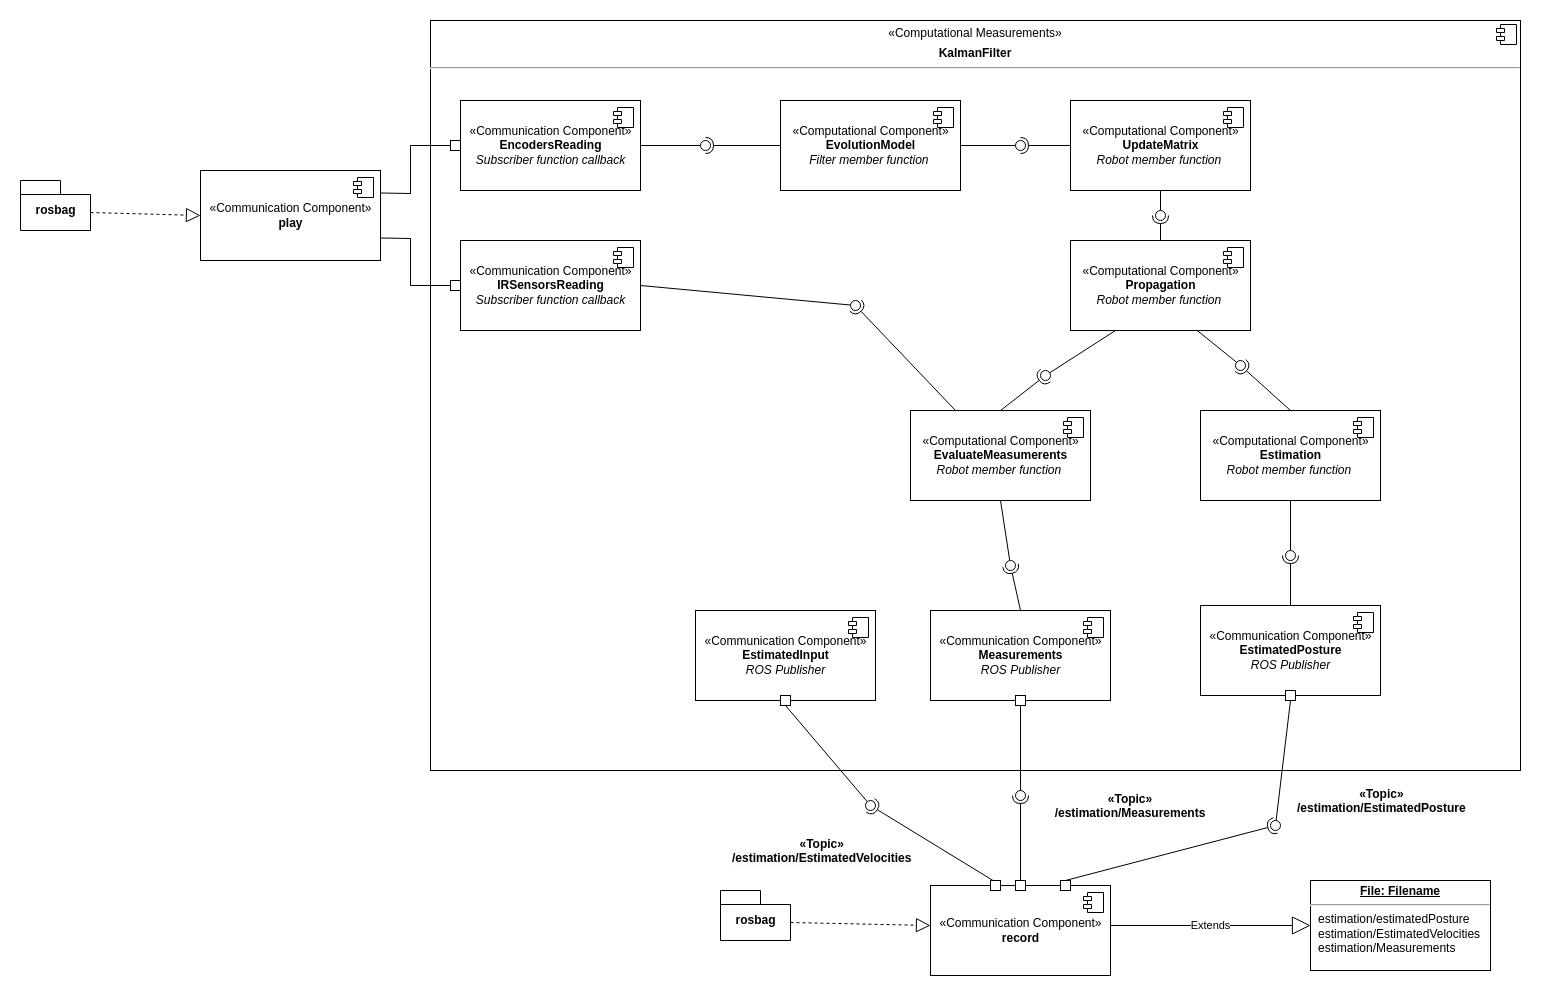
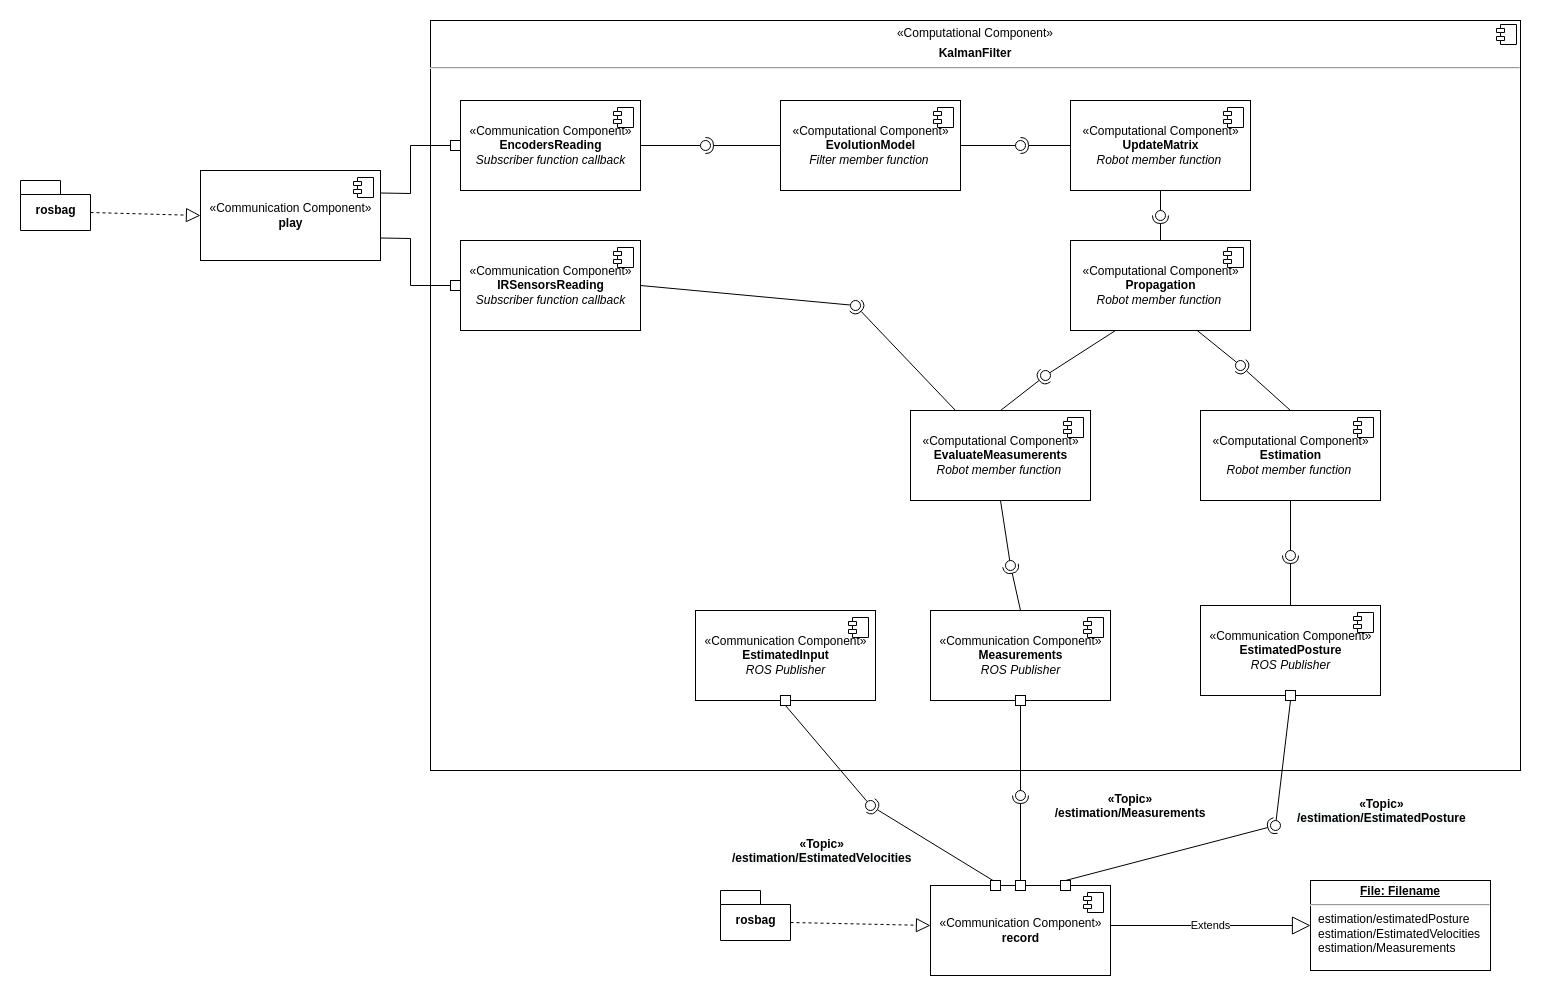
node "«Computational Measurements» KalmanFilter": label "«Computational Measurements» KalmanFilter" -> "«Computational Component» KalmanFilter"
node "«Topic» /estimation/EstimatedPosture": moved (1386, 801) -> (1386, 811)
